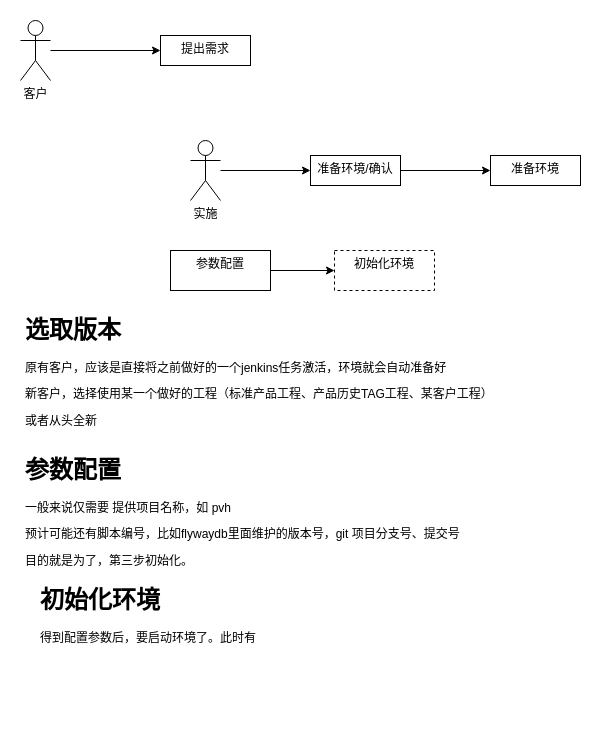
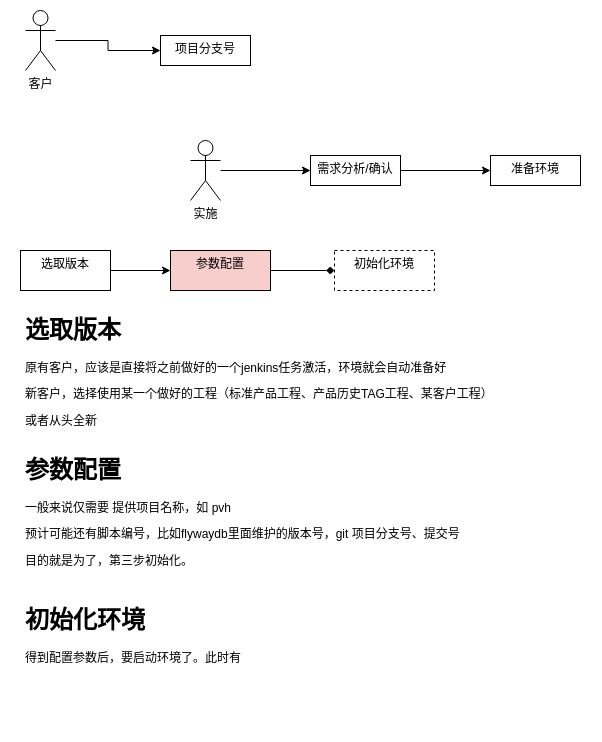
node "提出需求": label "提出需求" -> "项目分支号"
node "客户": moved (36, 51) -> (41, 41)
node "准备环境/确认": label "准备环境/确认" -> "需求分析/确认"
node "选取版本": added
edge "选取版本" -> "参数配置": added
node "参数配置": fillcolor #ffffff -> #f8cecc
edge "参数配置" -> "初始化环境": arrowhead classic -> diamond
node "初始化环境得到配置参数后，要启动环境了。此时有": moved (296, 641) -> (281, 661)
